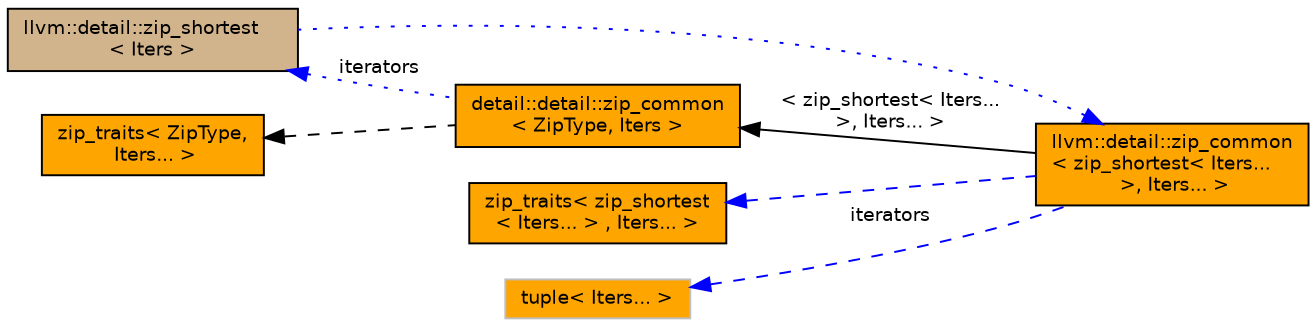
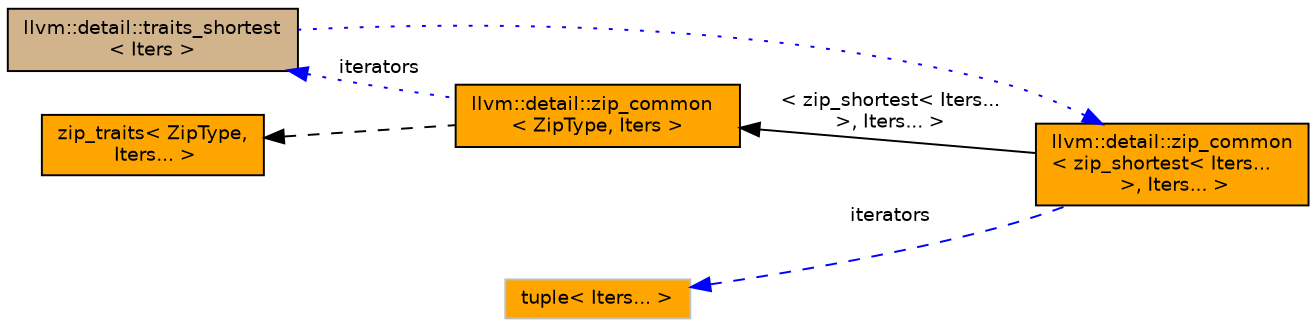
node "llvm::detail::zip_shortest < Iters >": label "llvm::detail::zip_shortest < Iters >" -> "llvm::detail::traits_shortest < Iters >"
node "detail::detail::zip_common < ZipType, Iters >": label "detail::detail::zip_common < ZipType, Iters >" -> "llvm::detail::zip_common < ZipType, Iters >"
node "zip_traits< zip_shortest < Iters... > , Iters... >": removed
